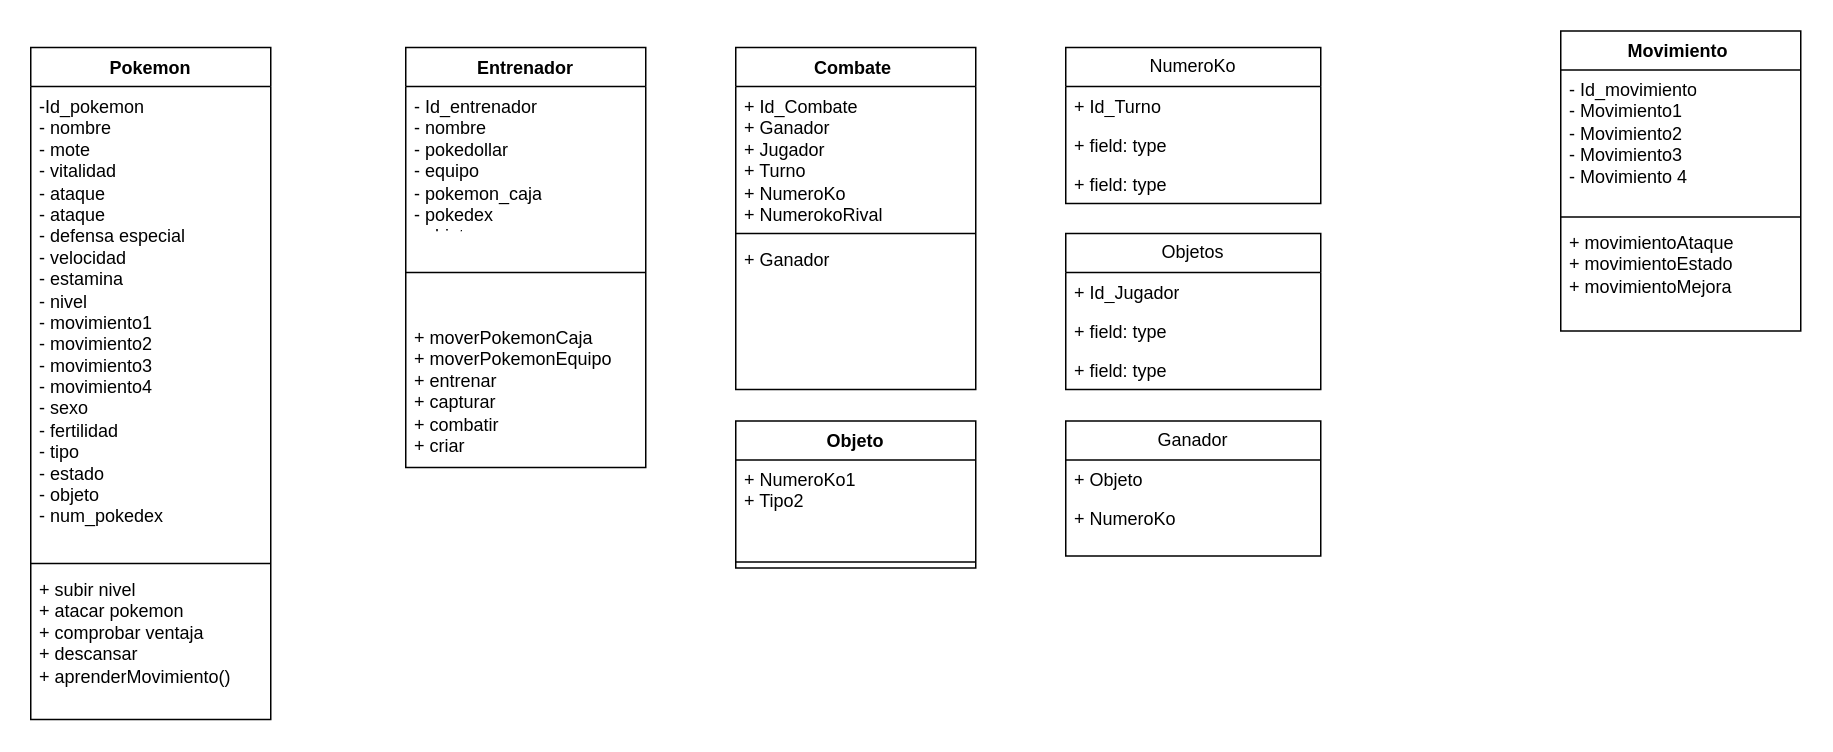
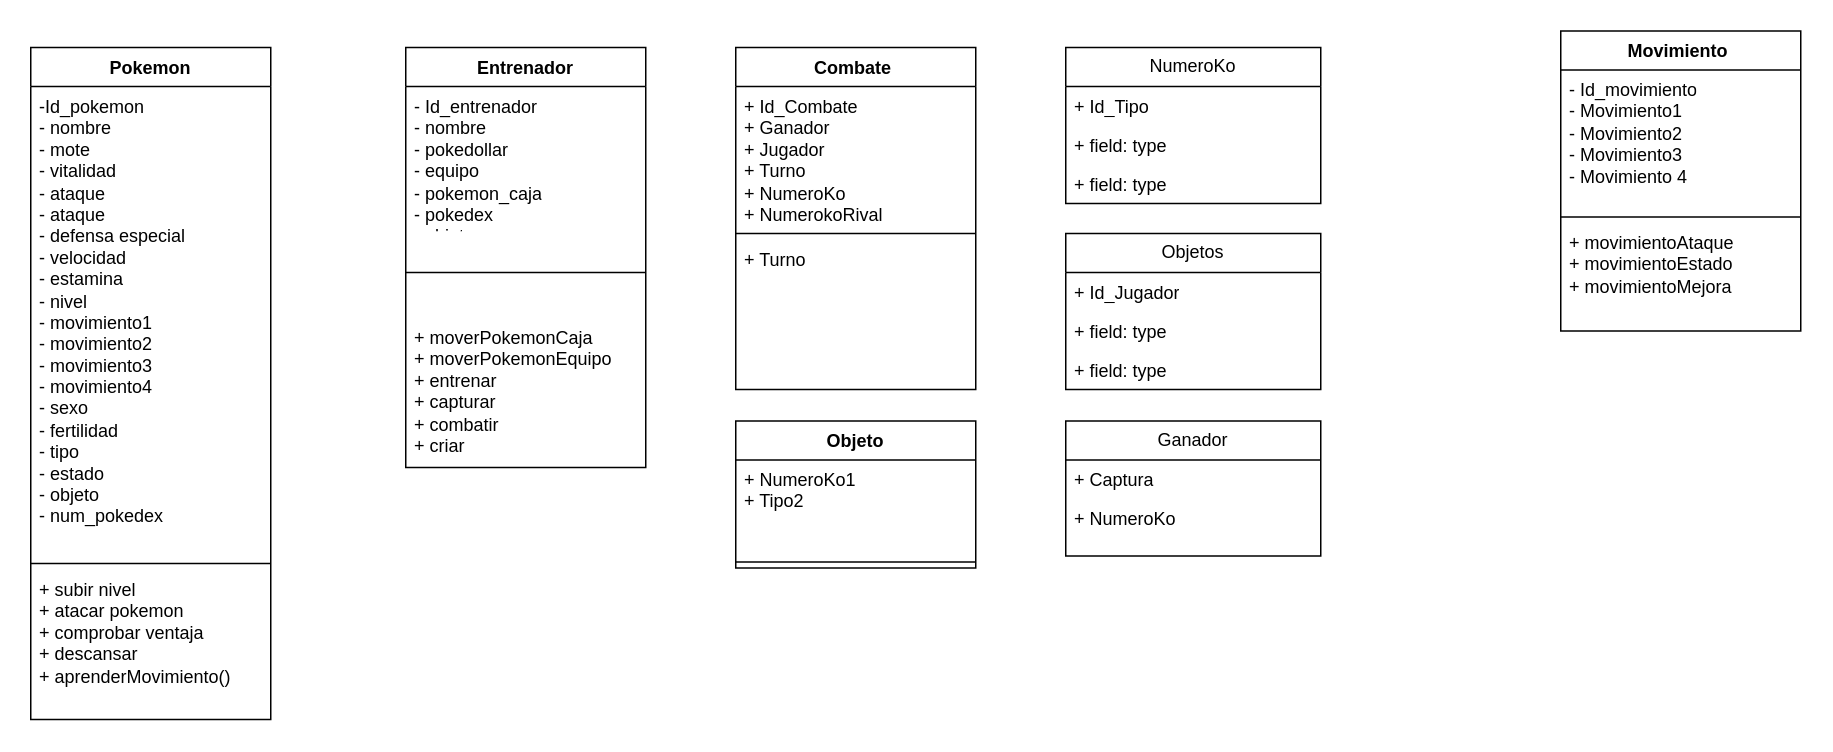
node "+ Id_Turno": label "+ Id_Turno" -> "+ Id_Tipo"
node "+ Ganador": label "+ Ganador" -> "+ Turno"
node "+ Objeto": label "+ Objeto" -> "+ Captura"
